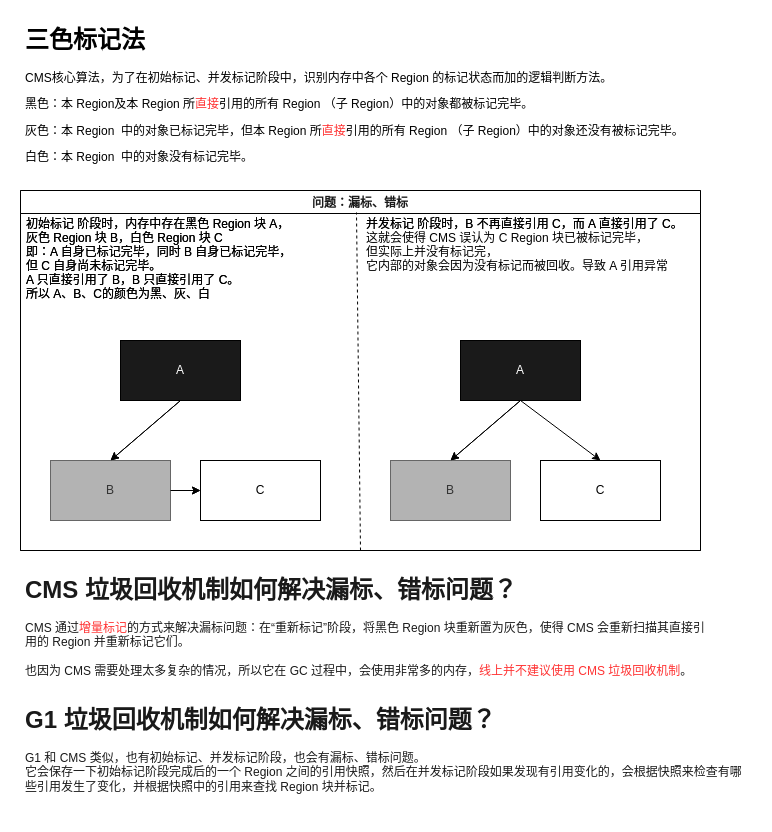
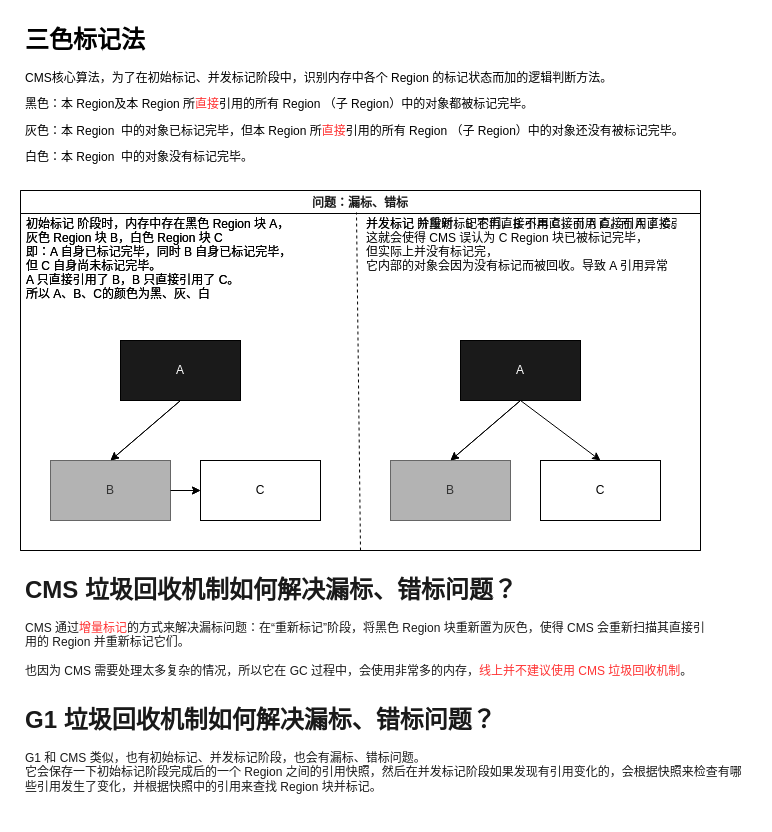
node "并发标记 阶段时，B 不再直接引用 C，而 A 直接引用了 C。": label "并发标记 阶段时，B 不再直接引用 C，而 A 直接引用了 C。" -> "并发标记 并重新标记它们，B 不再直接引用 C，而 A 直接引用了 C。"
